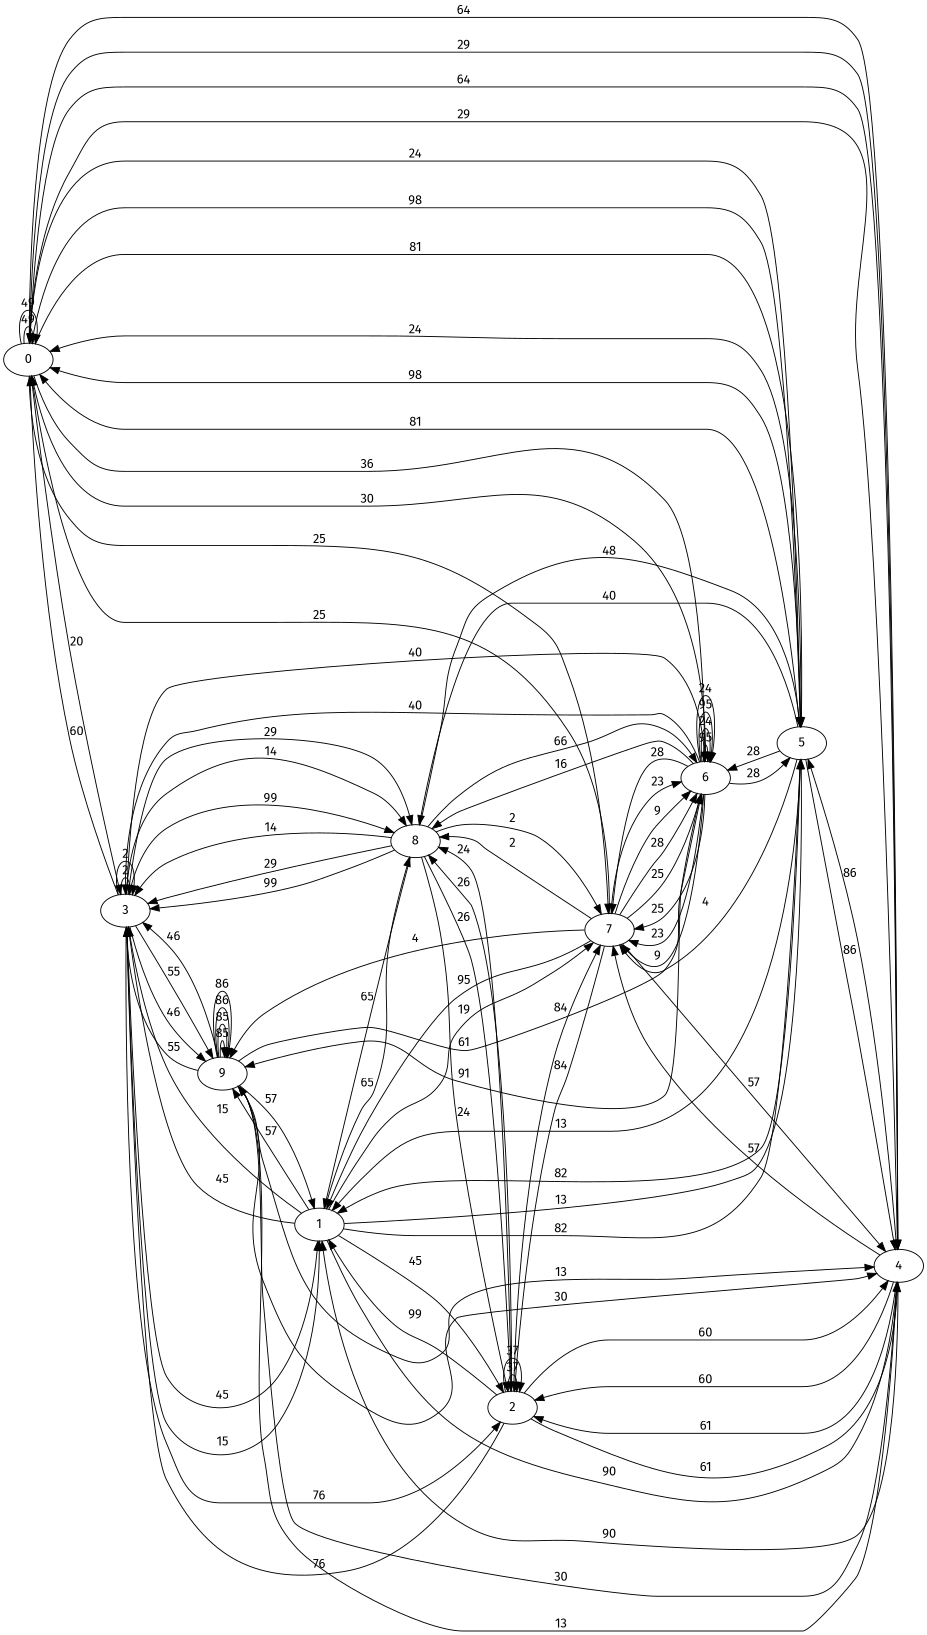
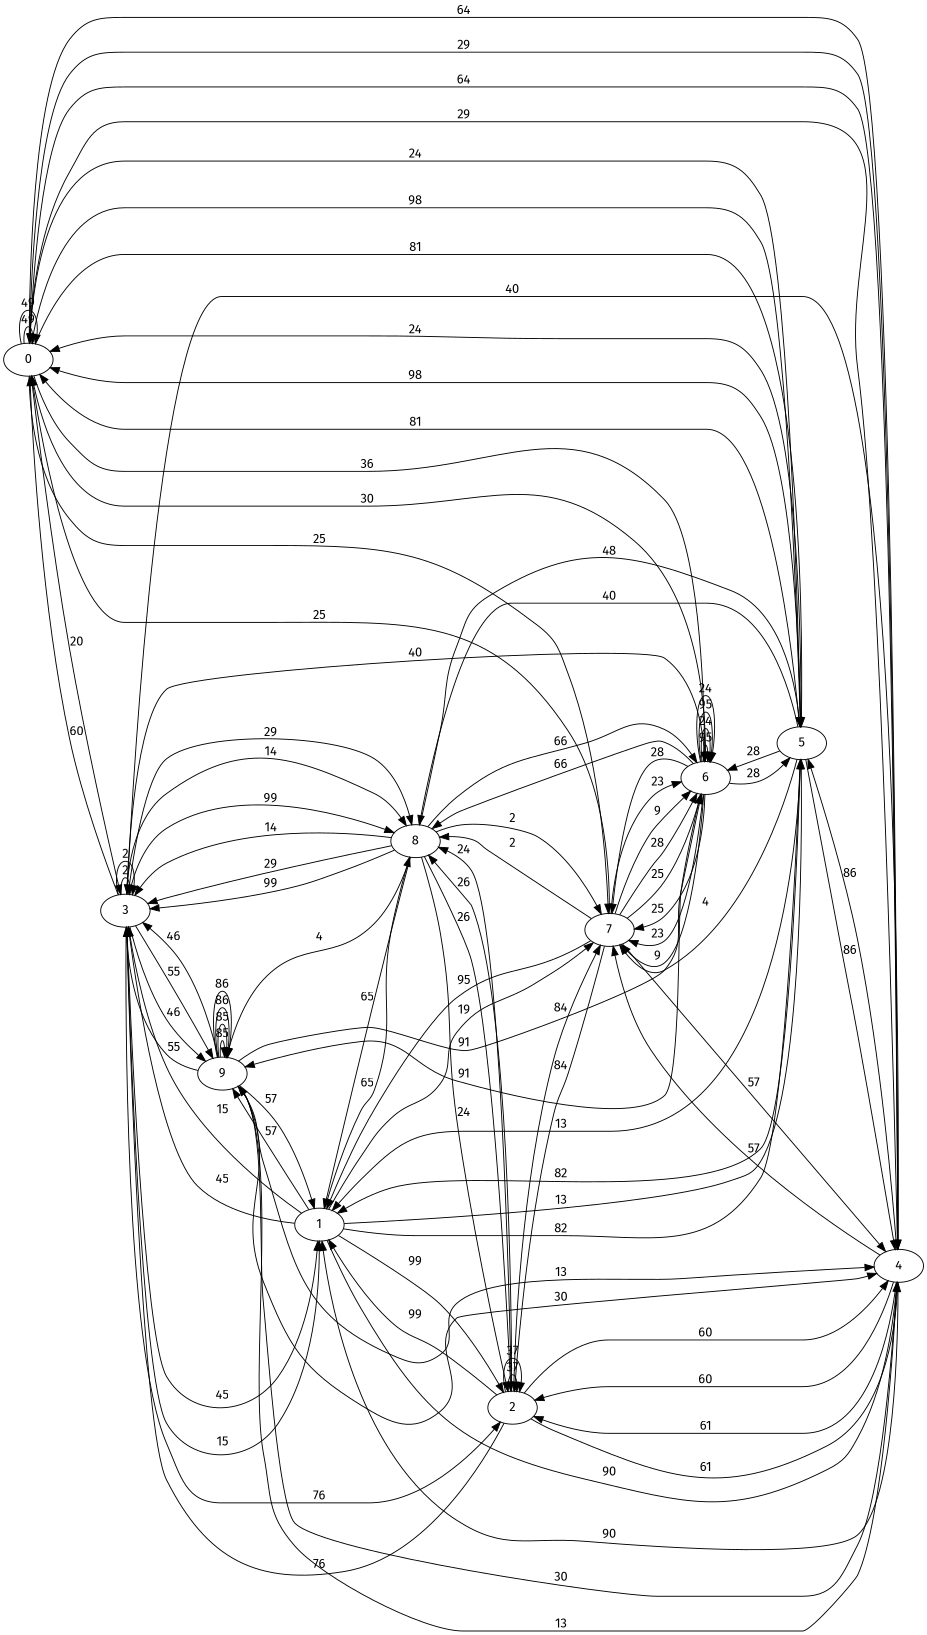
edge "6" -> "3": now "4" -> "3"
edge "6" -> "8": label "16" -> "66"
edge "7" -> "9": now "8" -> "9"
edge "9" -> "6": label "61" -> "91"
edge "1" -> "2": label "45" -> "99"
